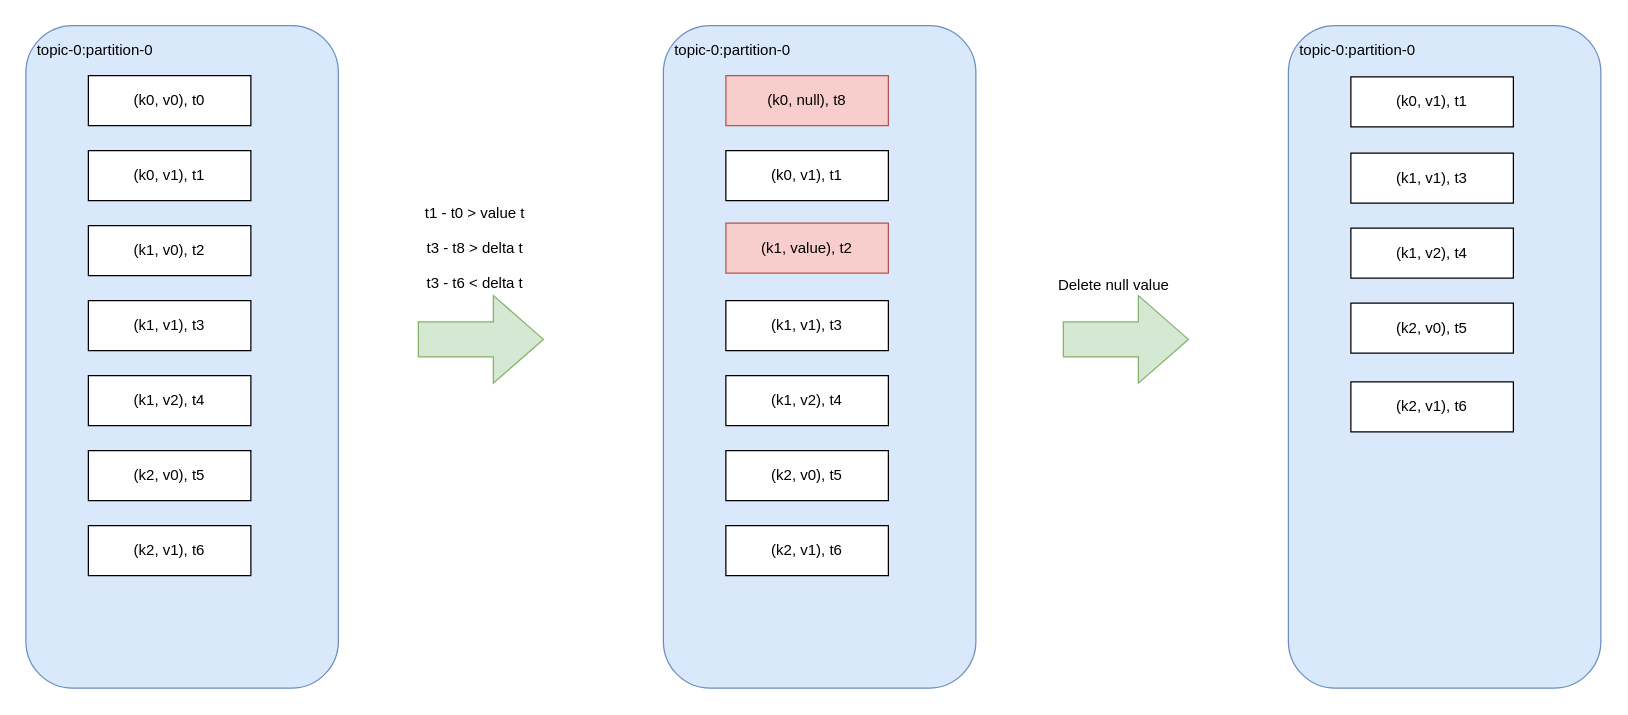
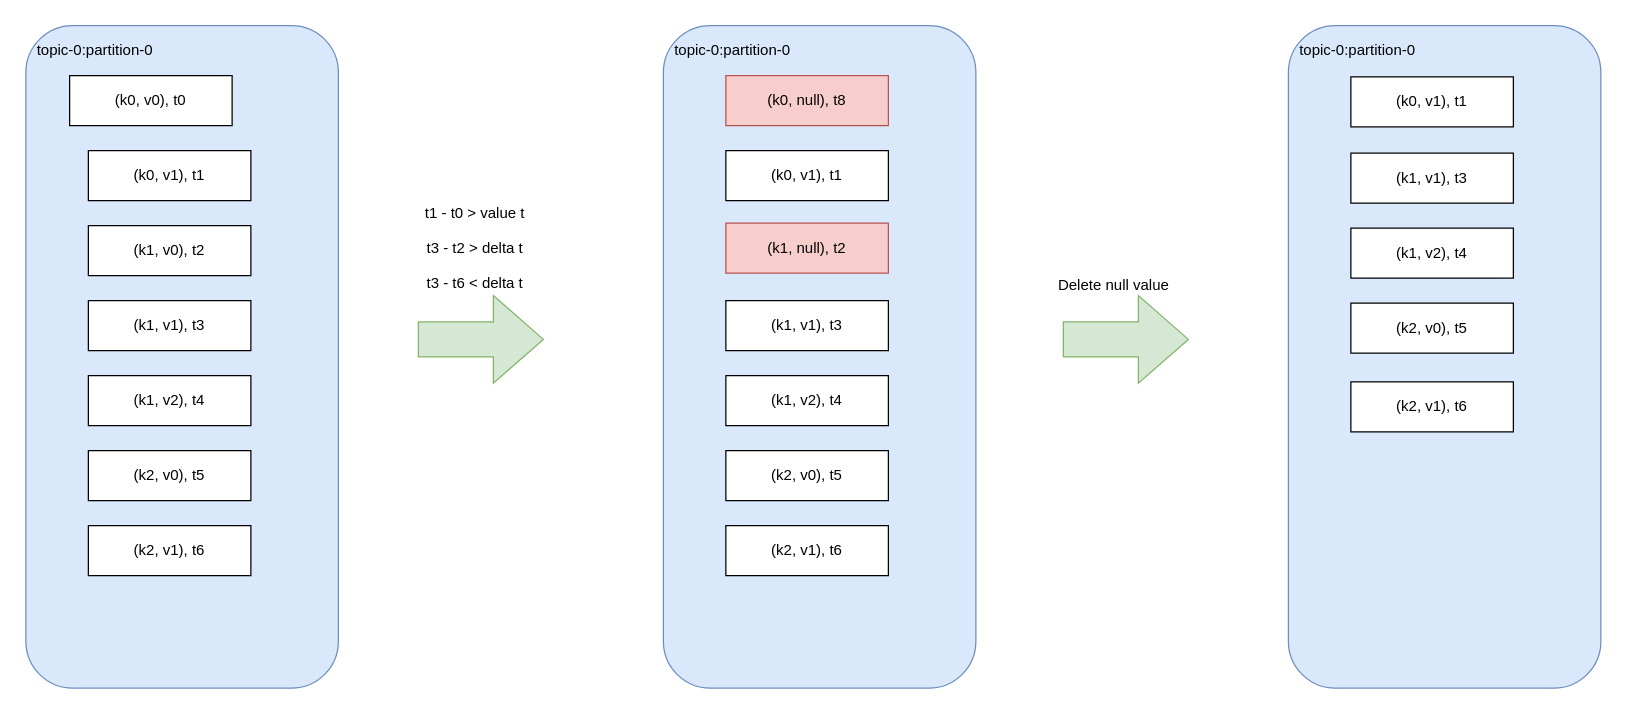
node "(k0, v0), t0": moved (169, 101) -> (151, 101)
node "t3 - t8 > delta t": label "t3 - t8 > delta t" -> "t3 - t2 > delta t"
node "(k1, value), t2": label "(k1, value), t2" -> "(k1, null), t2"
